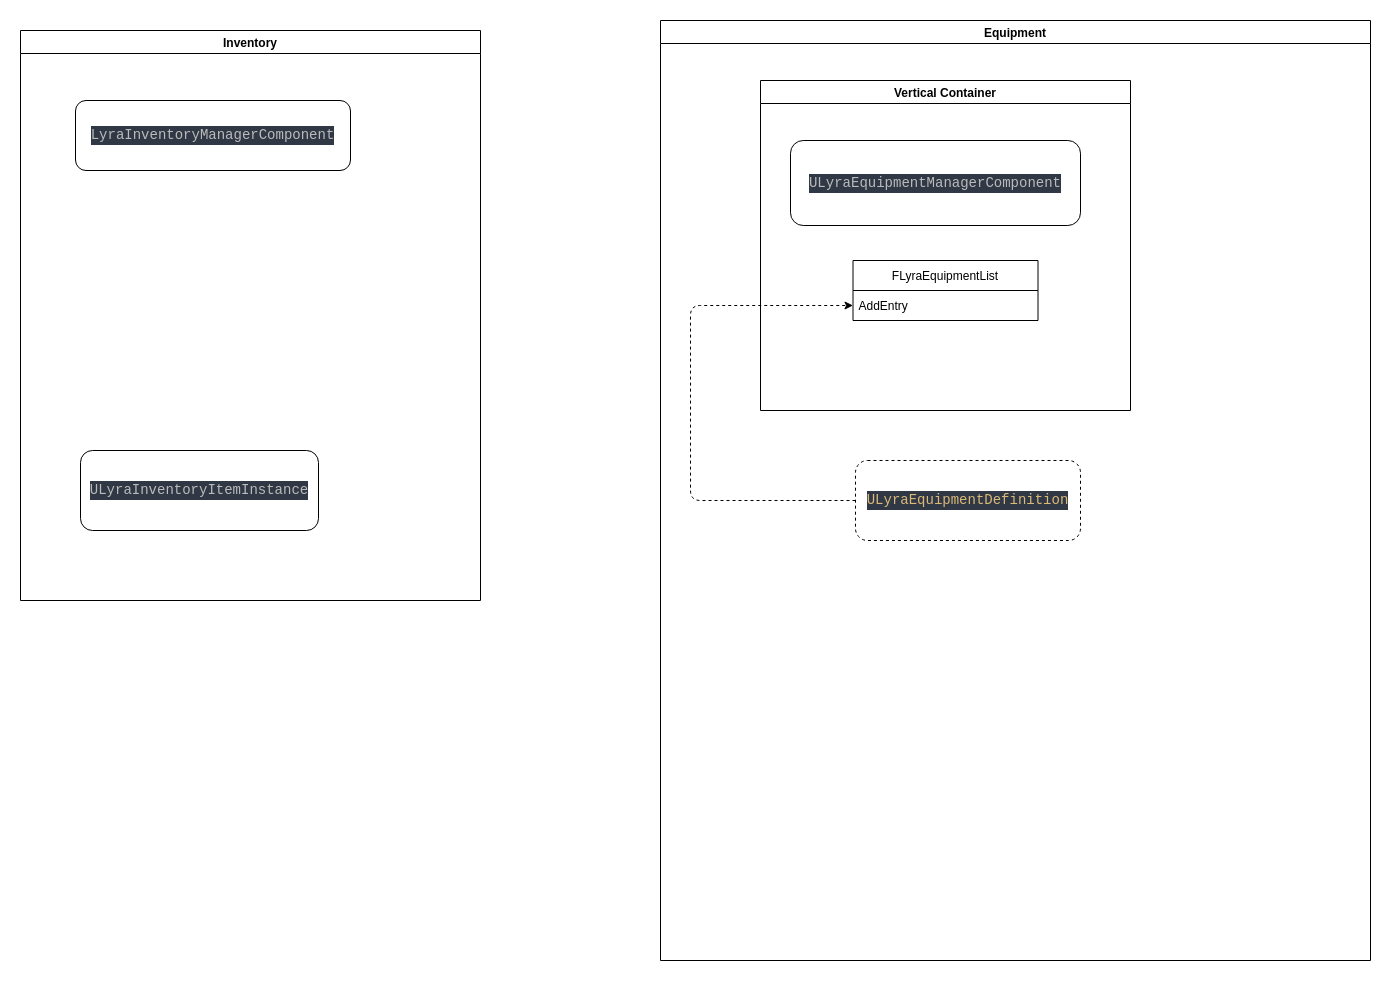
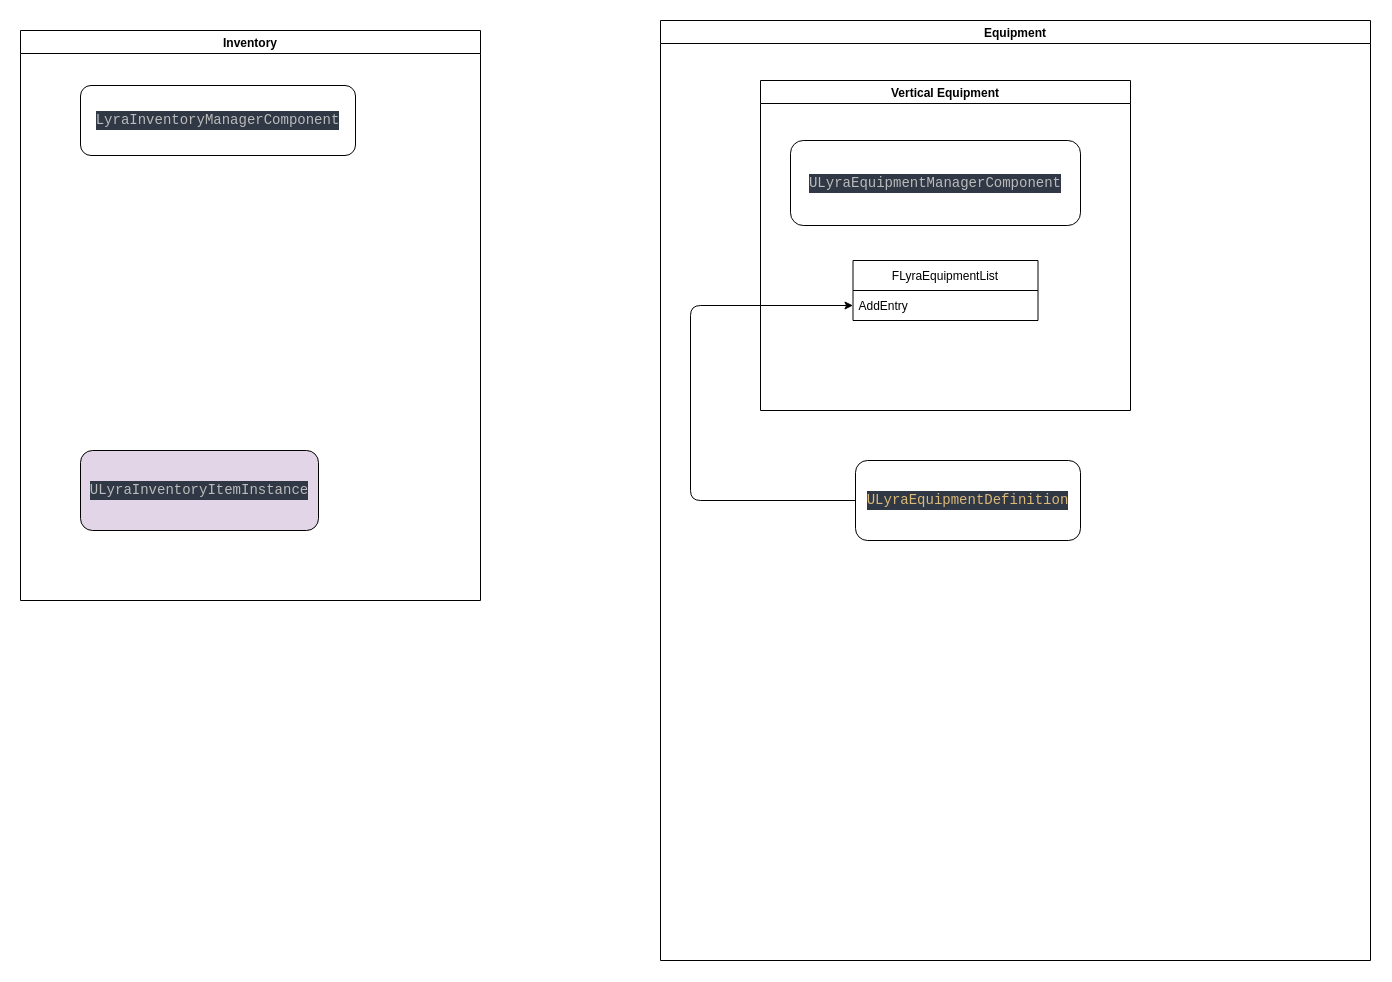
node "Vertical Container": label "Vertical Container" -> "Vertical Equipment"
node "LyraInventoryManagerComponent": moved (213, 136) -> (218, 121)
edge "ULyraEquipmentDefinition" -> "AddEntry": style dashed -> solid
node "ULyraInventoryItemInstance": fillcolor #ffffff -> #e1d5e7
node "ULyraEquipmentDefinition": style dashed -> solid
